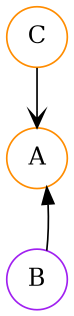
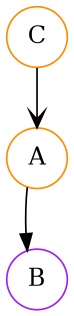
edge "B" -> "A": reversed
